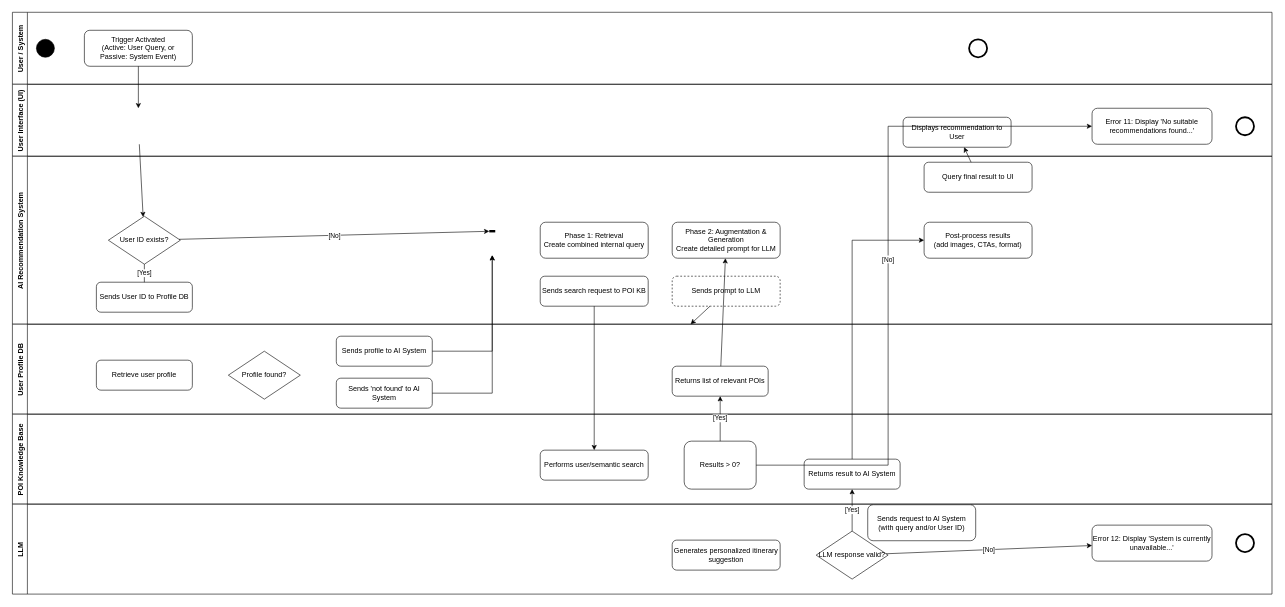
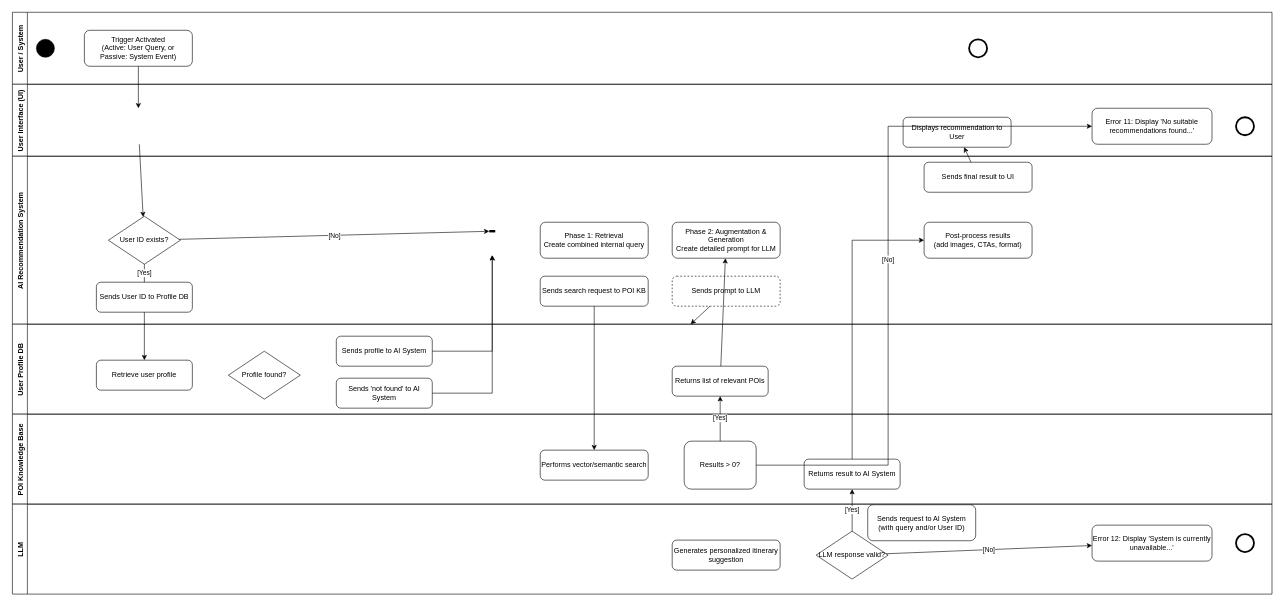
node "Query final result to UI": label "Query final result to UI" -> "Sends final result to UI"
edge "Sends User ID to Profile DB" -> "Retrieve user profile": added
node "Performs user/semantic search": label "Performs user/semantic search" -> "Performs vector/semantic search"
